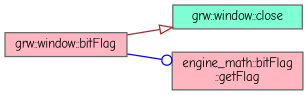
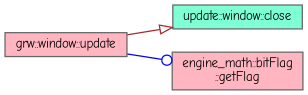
node "grw::window::close": label "grw::window::close" -> "update::window::close"
node "grw::window::bitFlag": label "grw::window::bitFlag" -> "grw::window::update"
